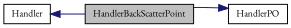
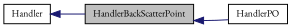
edge "HandlerBackScatterPoint" -> "HandlerPO": reversed
